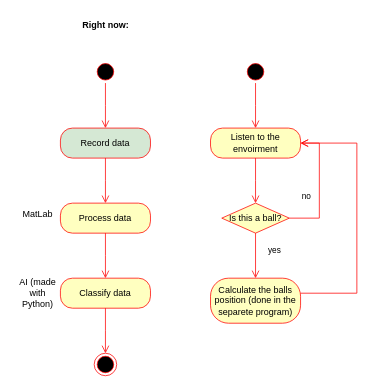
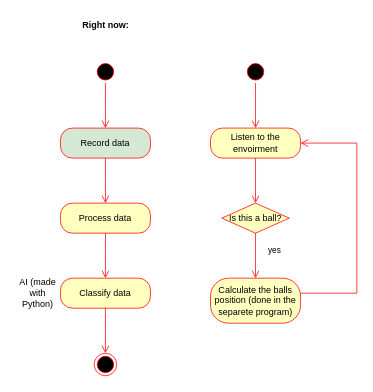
edge "Is this a ball?" -> "Listen to the envoirment": removed, label "no"
node "MatLab": removed
